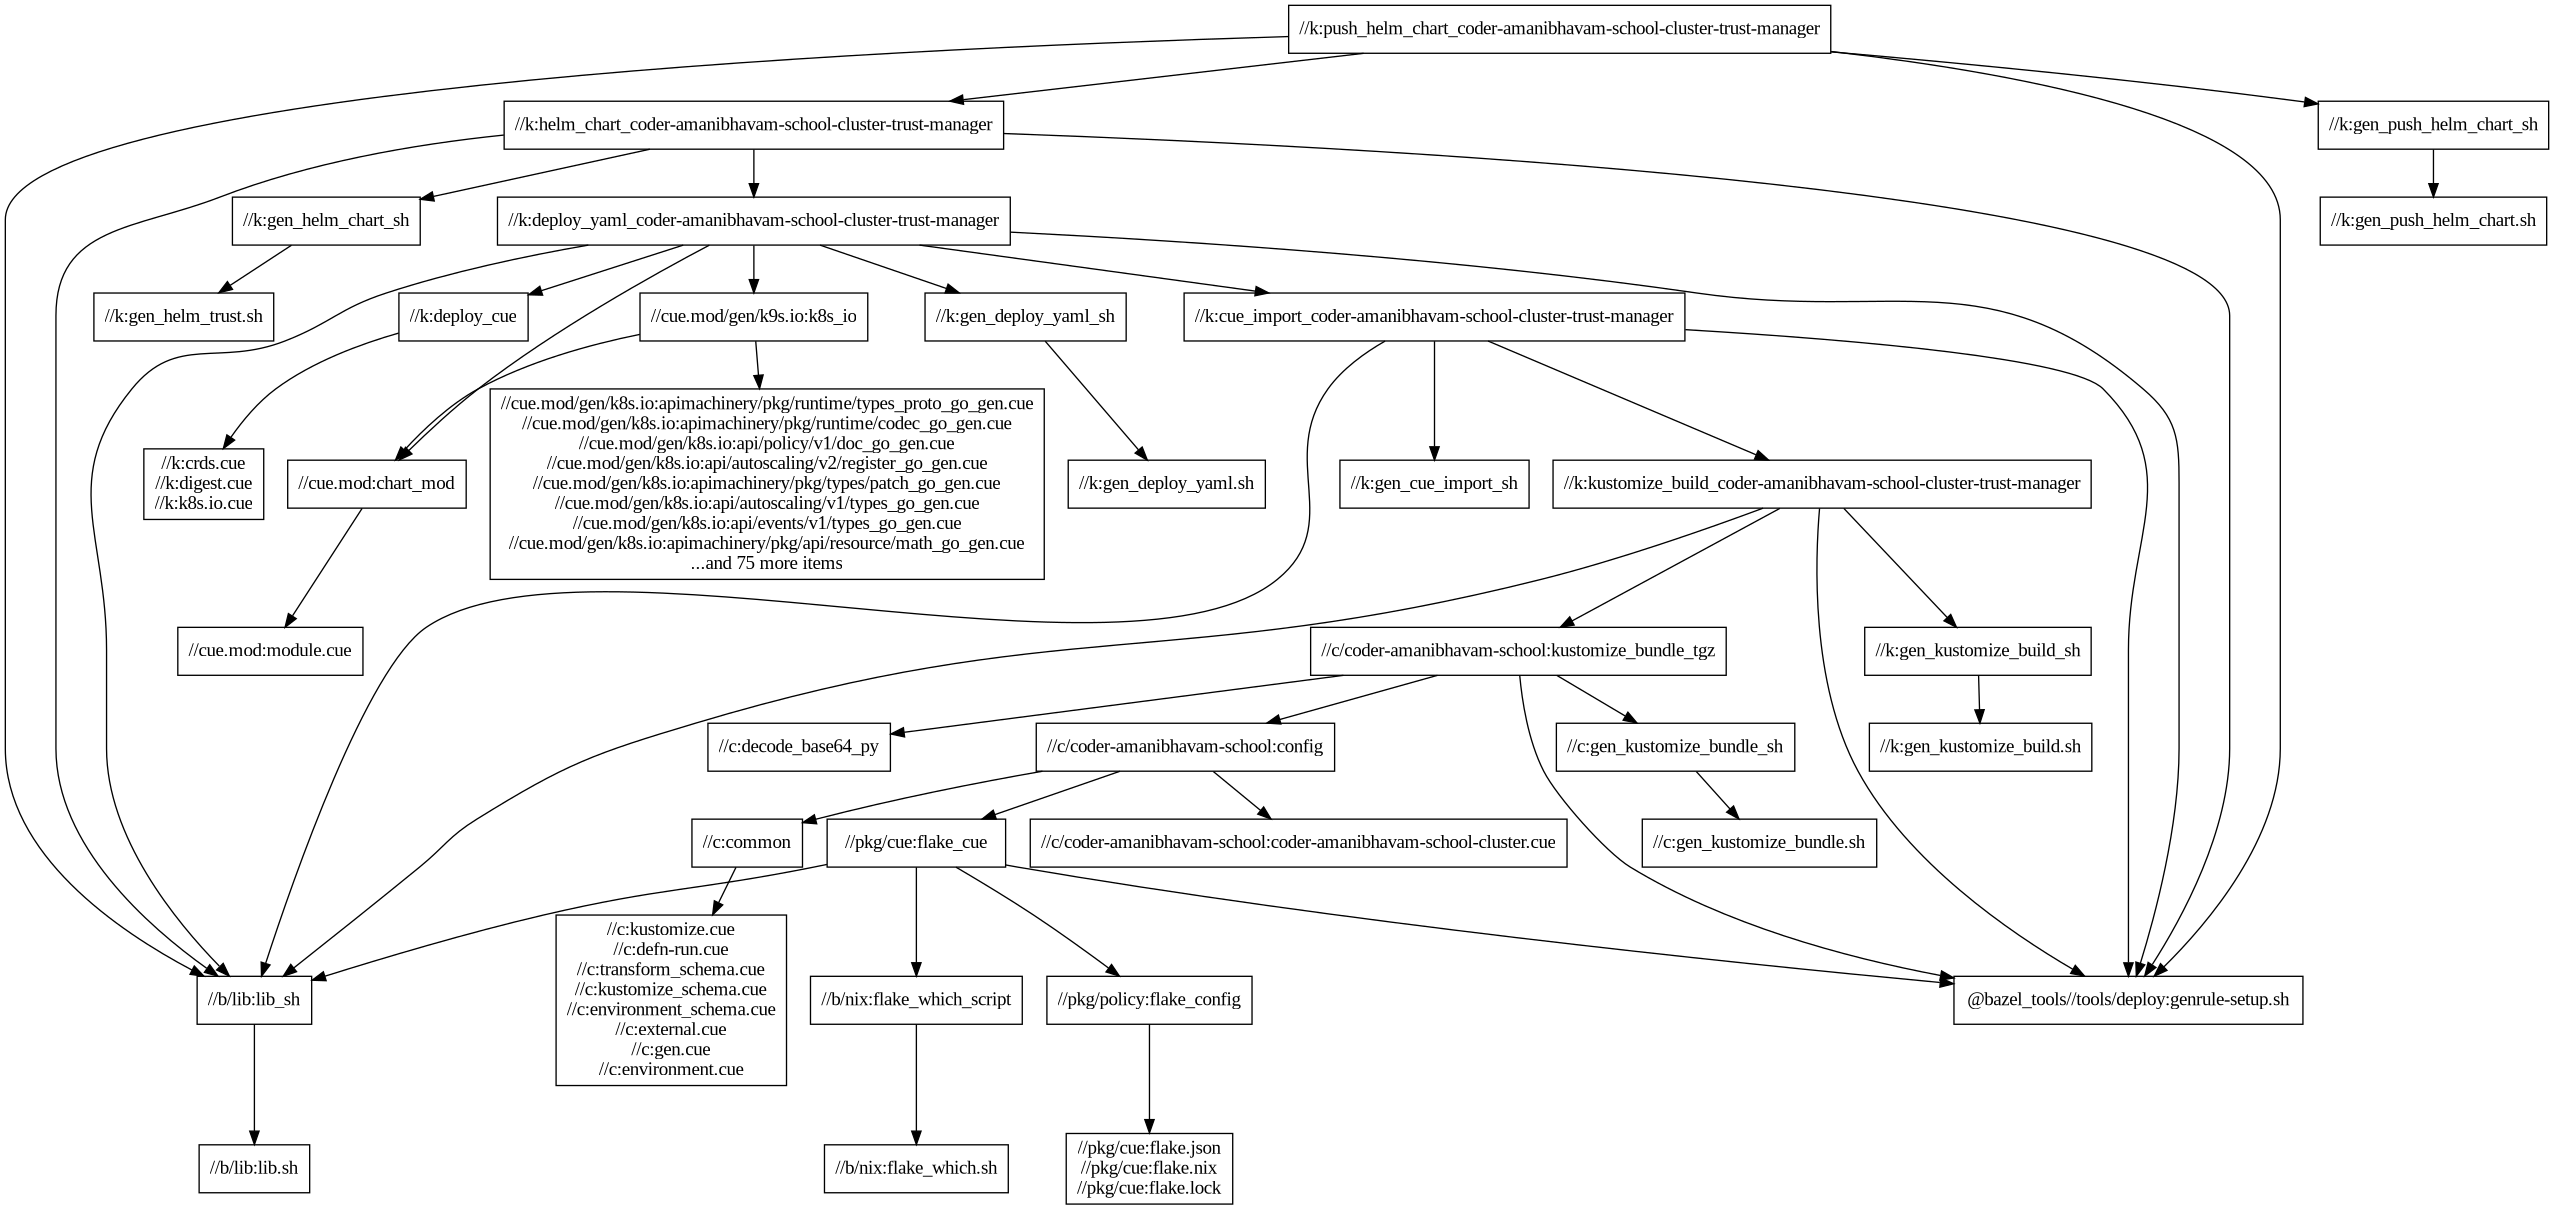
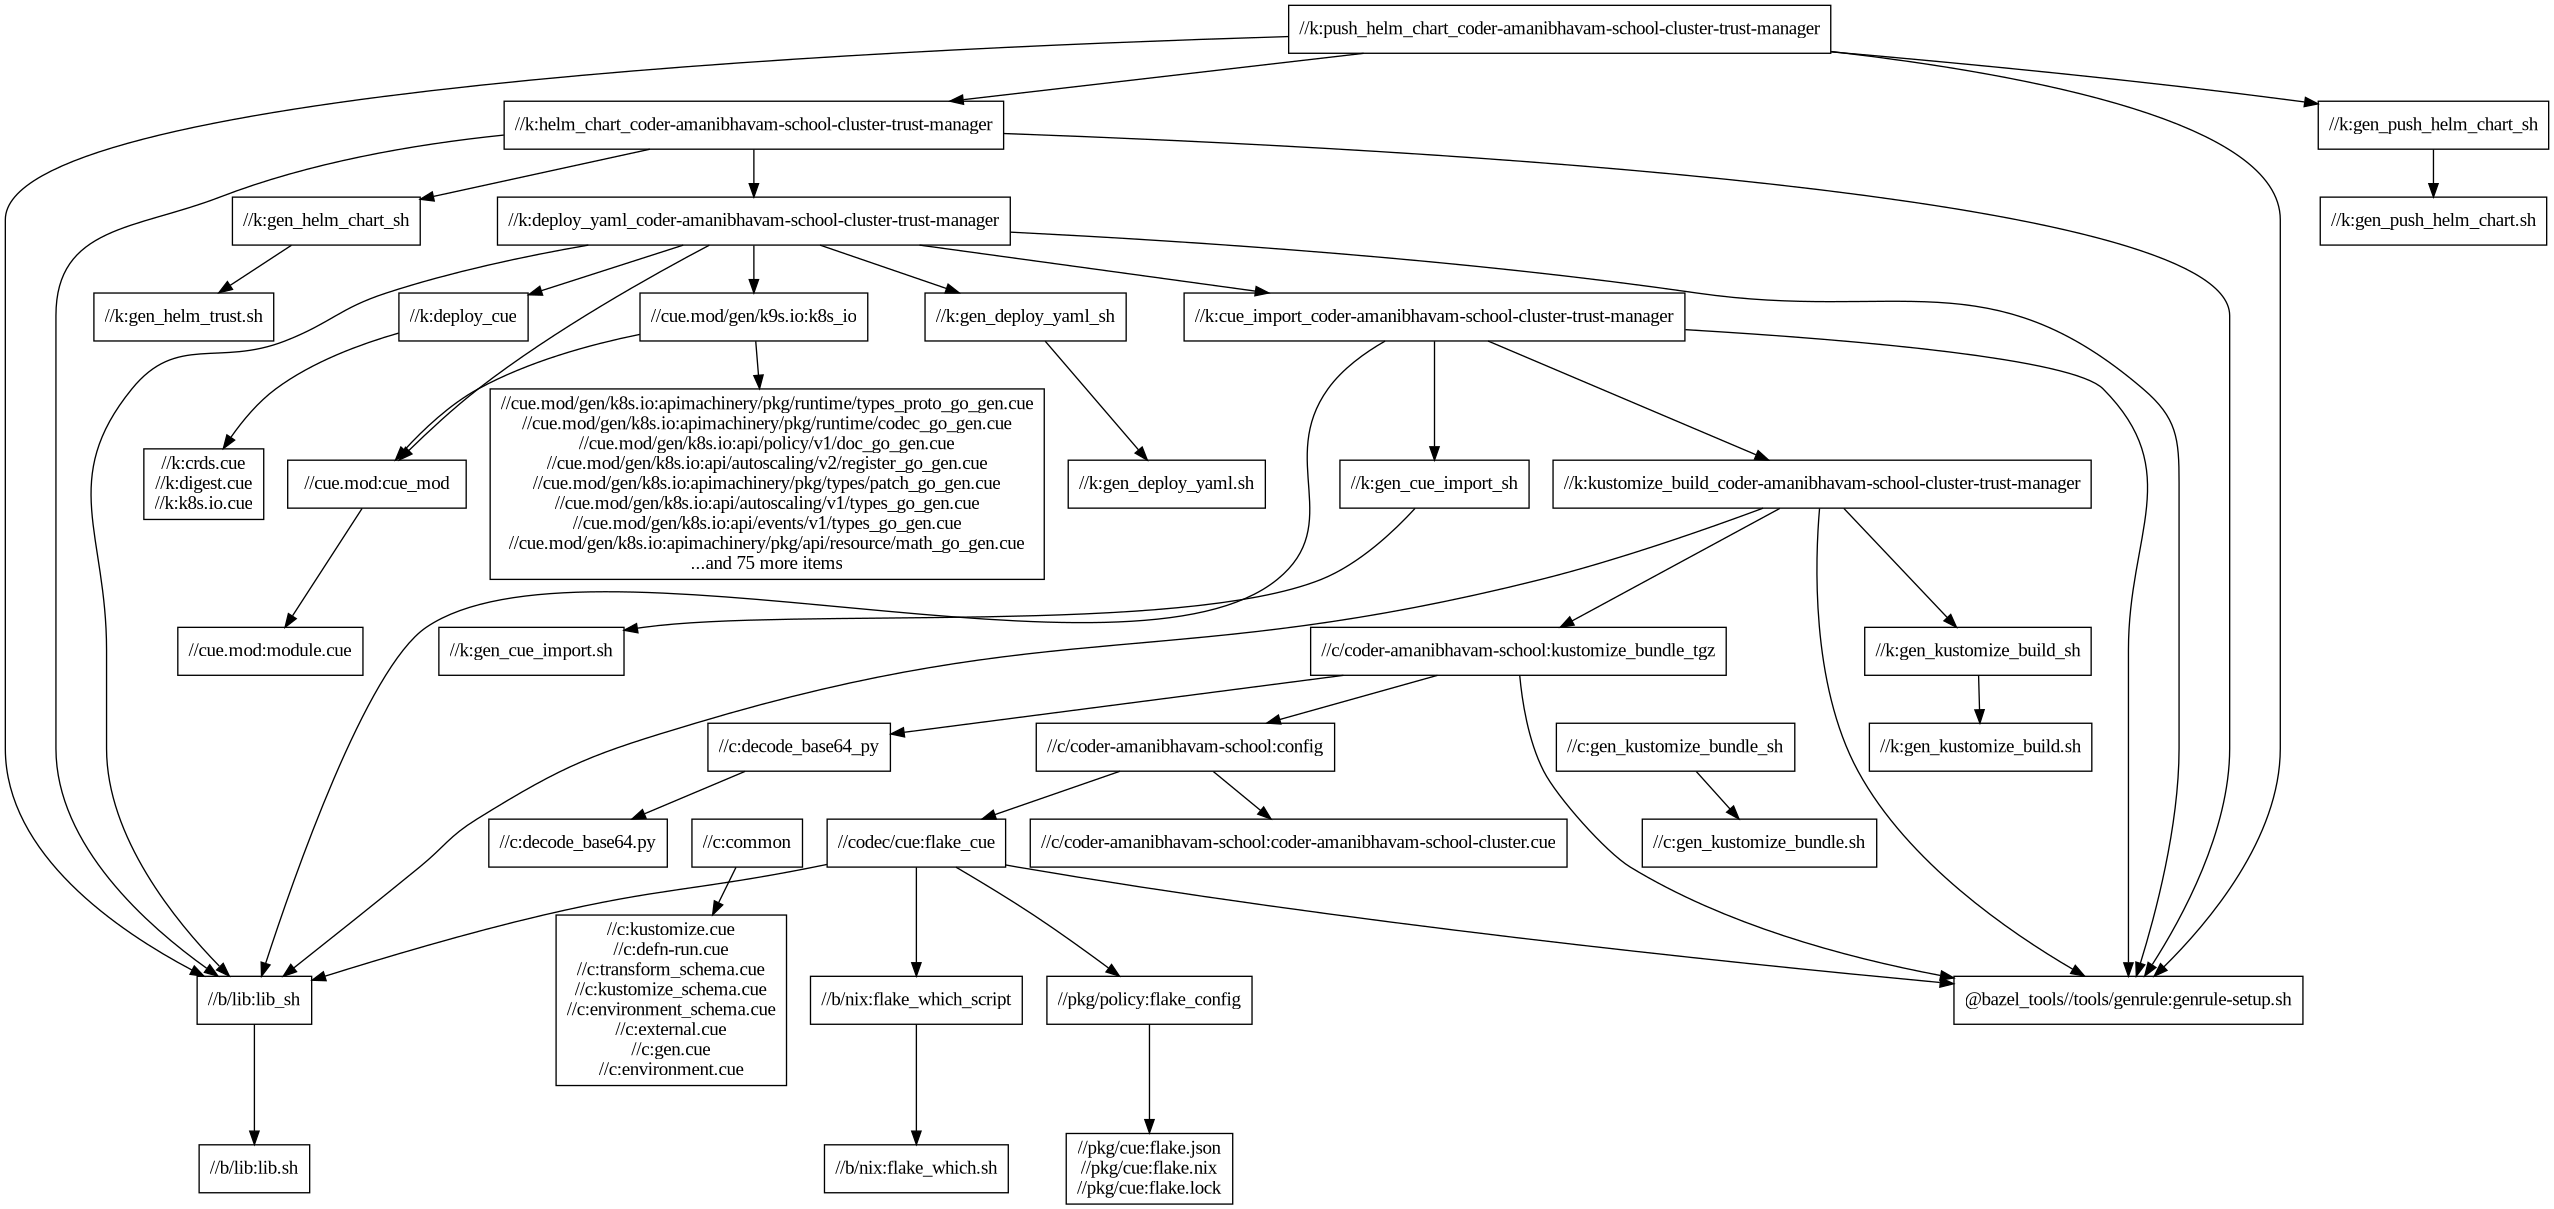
node "//cue.mod:chart_mod": label "//cue.mod:chart_mod" -> "//cue.mod:cue_mod"
node "//k:gen_cue_import.sh": added
edge "//c/coder-amanibhavam-school:kustomize_bundle_tgz" -> "//c:gen_kustomize_bundle_sh": removed
edge "//c/coder-amanibhavam-school:config" -> "//c:common": removed
node "//c:decode_base64.py": added
node "//pkg/cue:flake_cue": label "//pkg/cue:flake_cue" -> "//codec/cue:flake_cue"
node "@bazel_tools//tools/deploy:genrule-setup.sh": label "@bazel_tools//tools/deploy:genrule-setup.sh" -> "@bazel_tools//tools/genrule:genrule-setup.sh"
